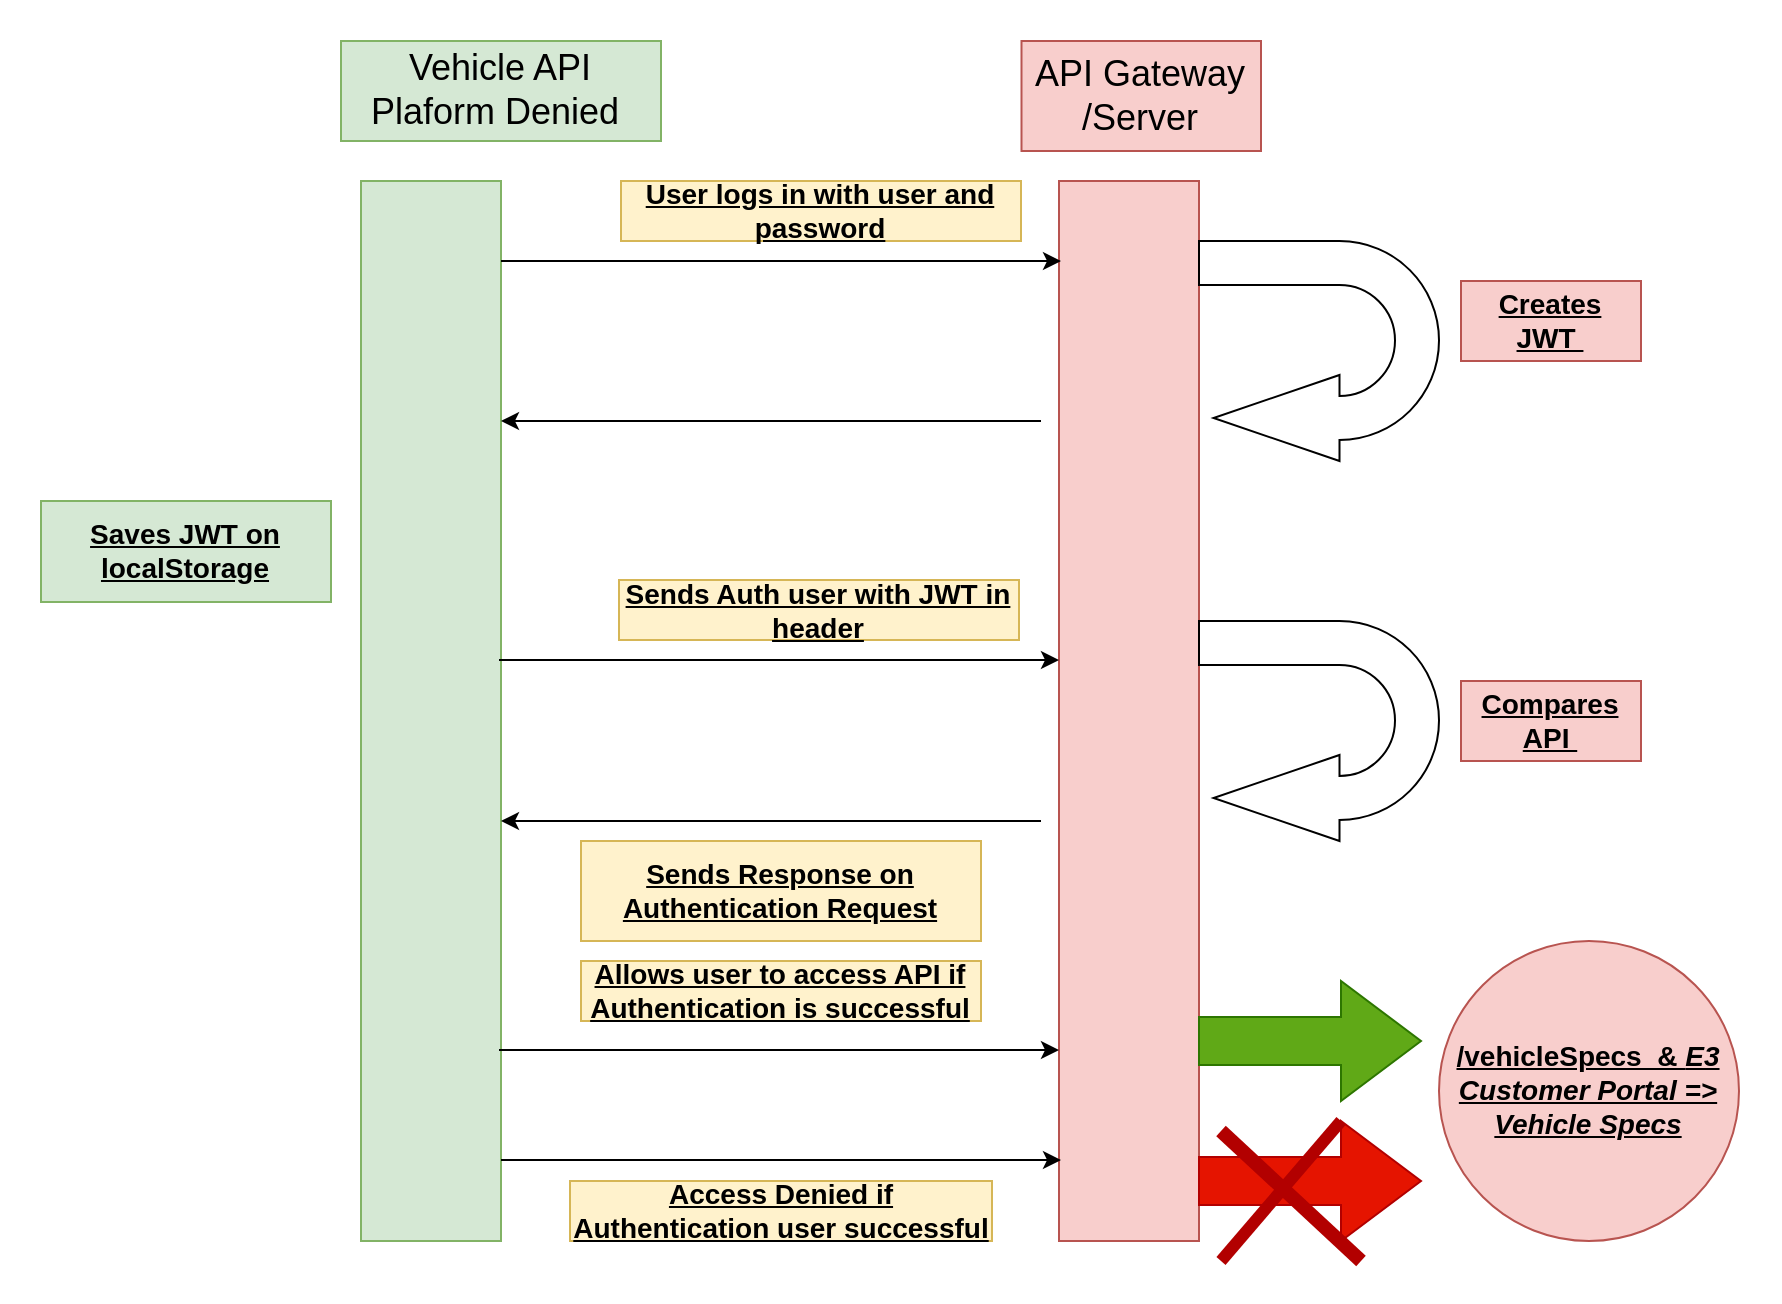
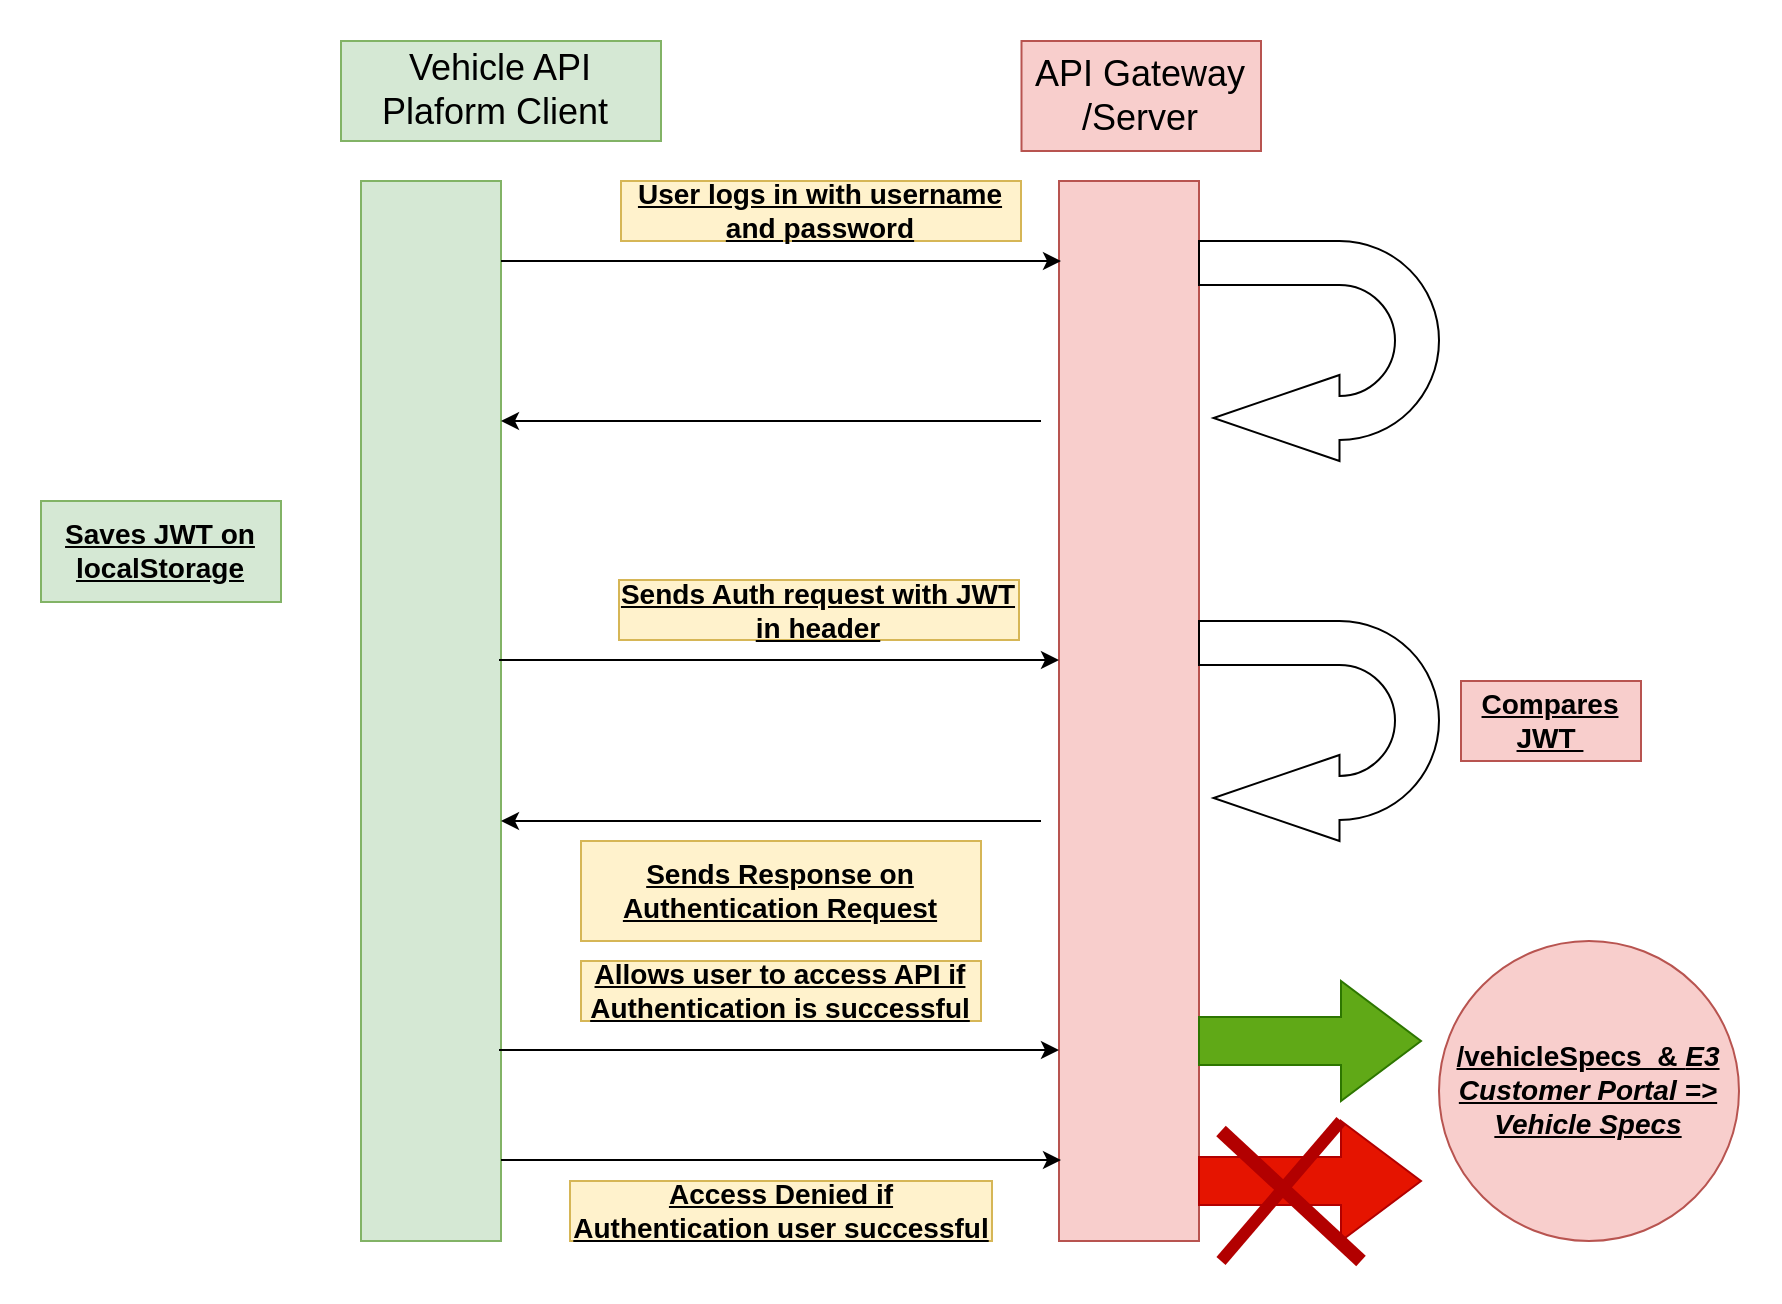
node "Vehicle API Plaform Denied": label "Vehicle API Plaform Denied" -> "Vehicle API Plaform Client"
node "User logs in with user and password": label "User logs in with user and password" -> "User logs in with username and password"
node "Creates JWT": removed
node "Saves JWT on localStorage": size 290x101 -> 240x101
node "Sends Auth user with JWT in header": label "Sends Auth user with JWT in header" -> "Sends Auth request with JWT in header"
node "Compares API": label "Compares API" -> "Compares JWT"
